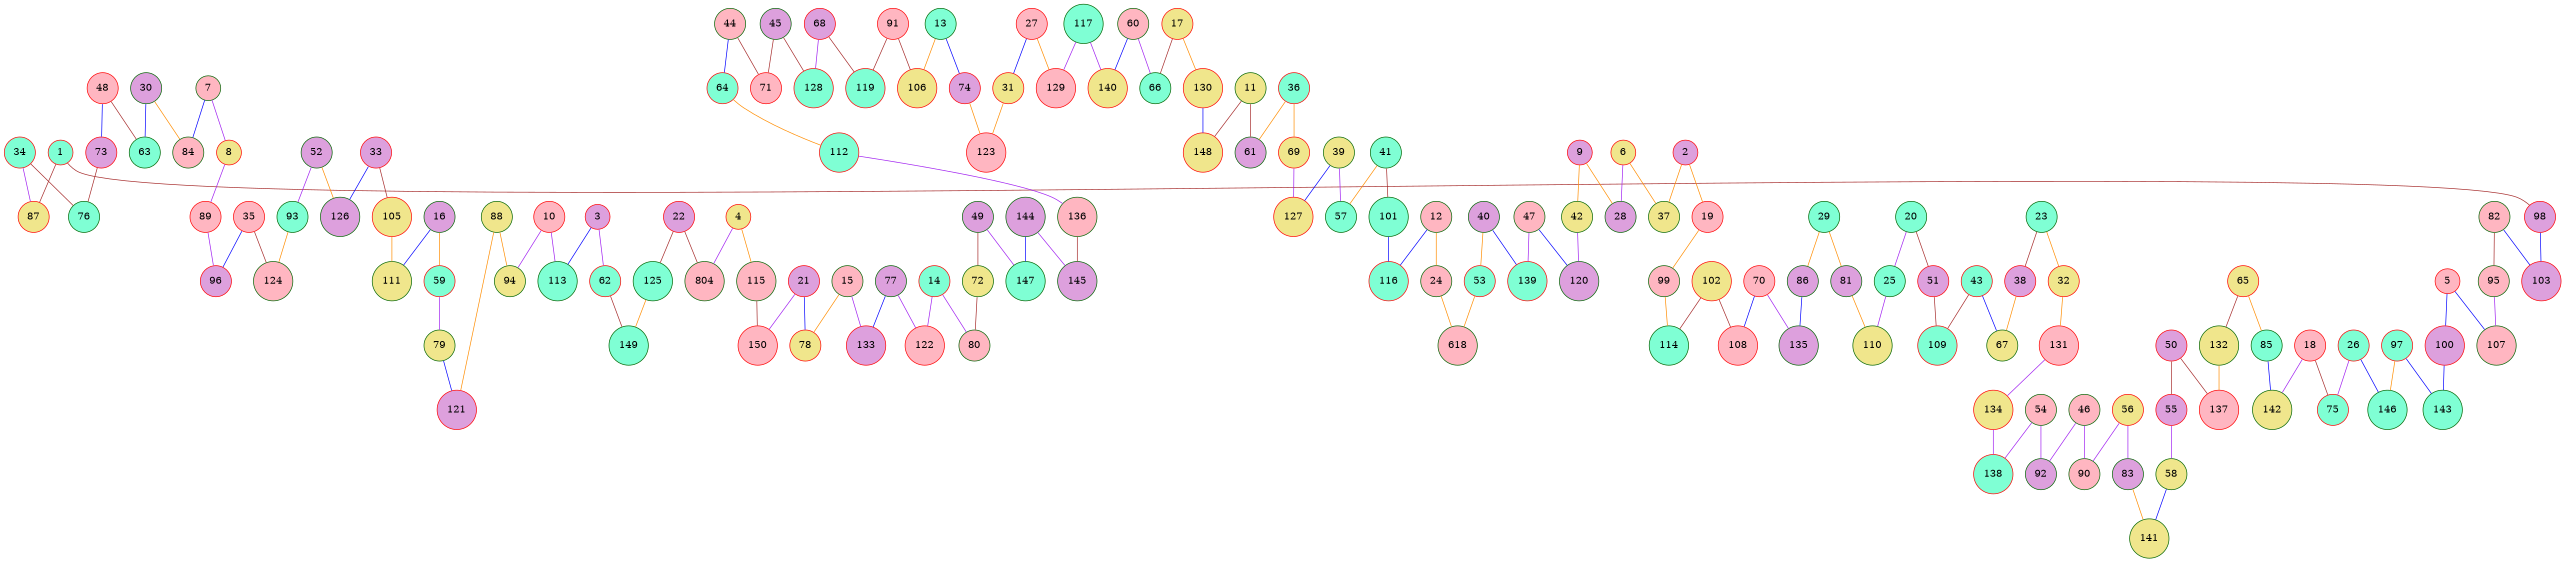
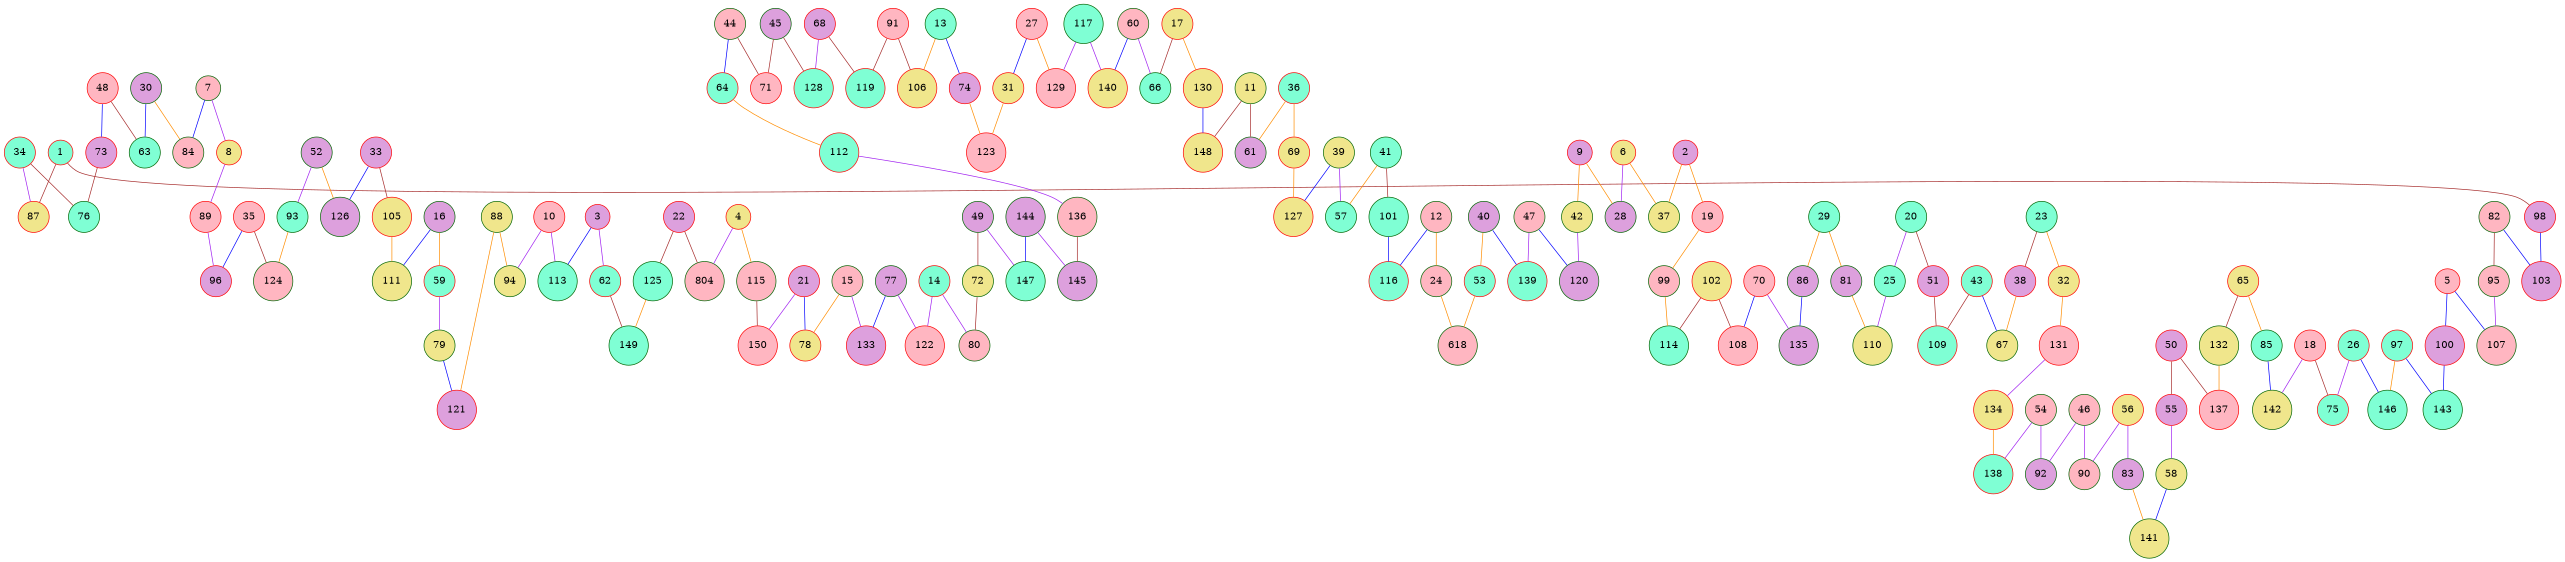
edge "69" -- "127": color purple -> darkorange
edge "134" -- "138": color purple -> darkorange
